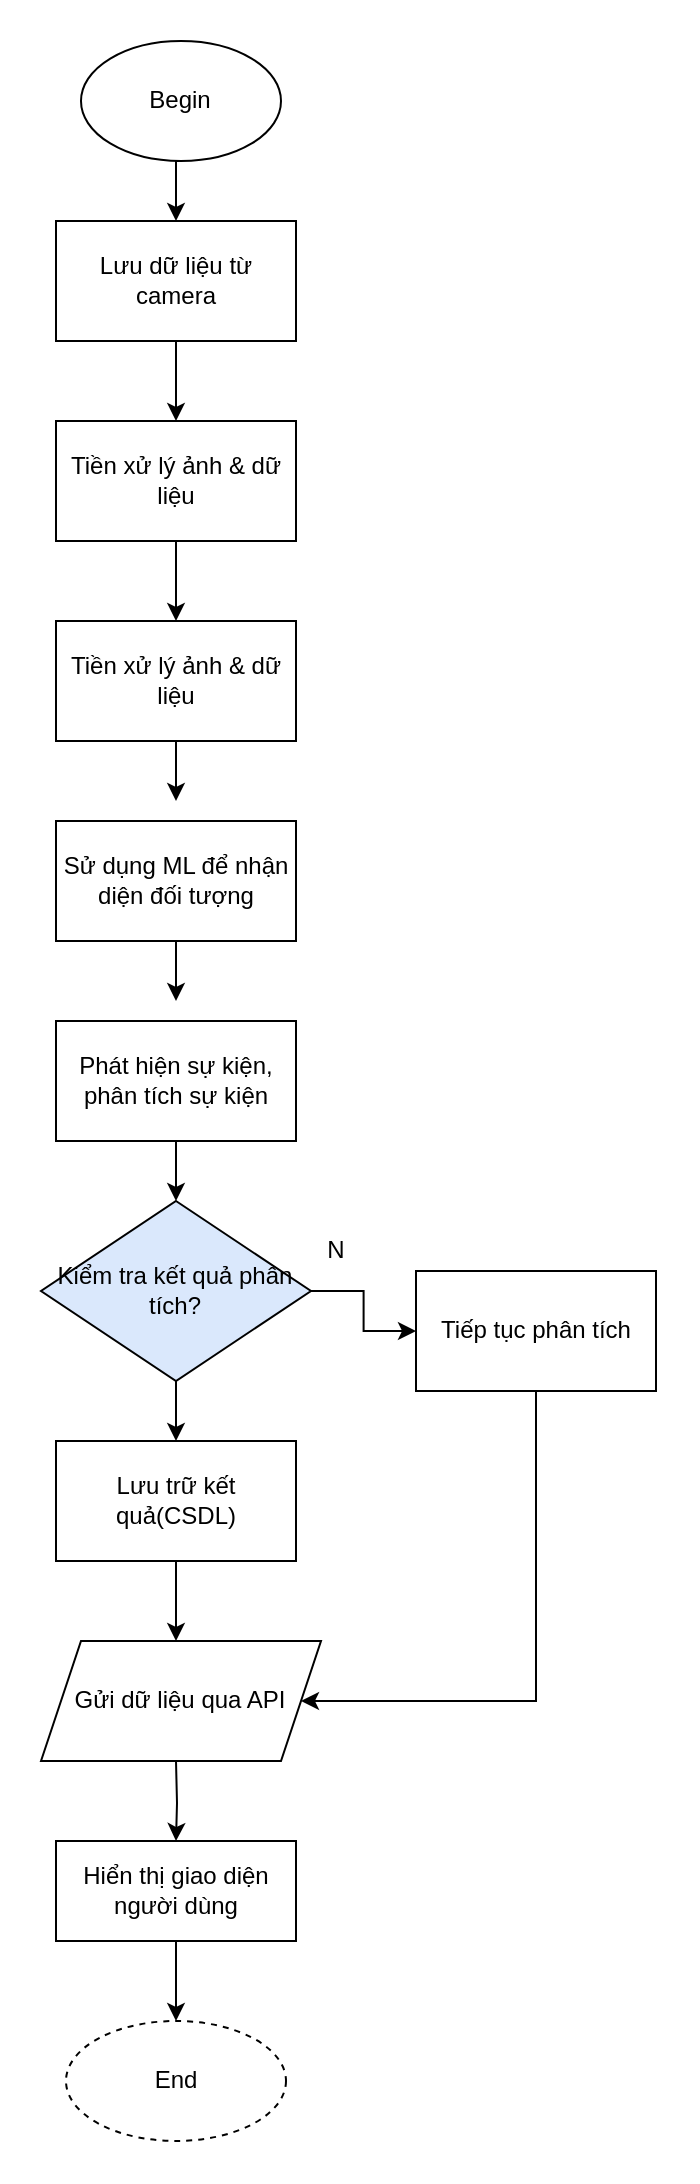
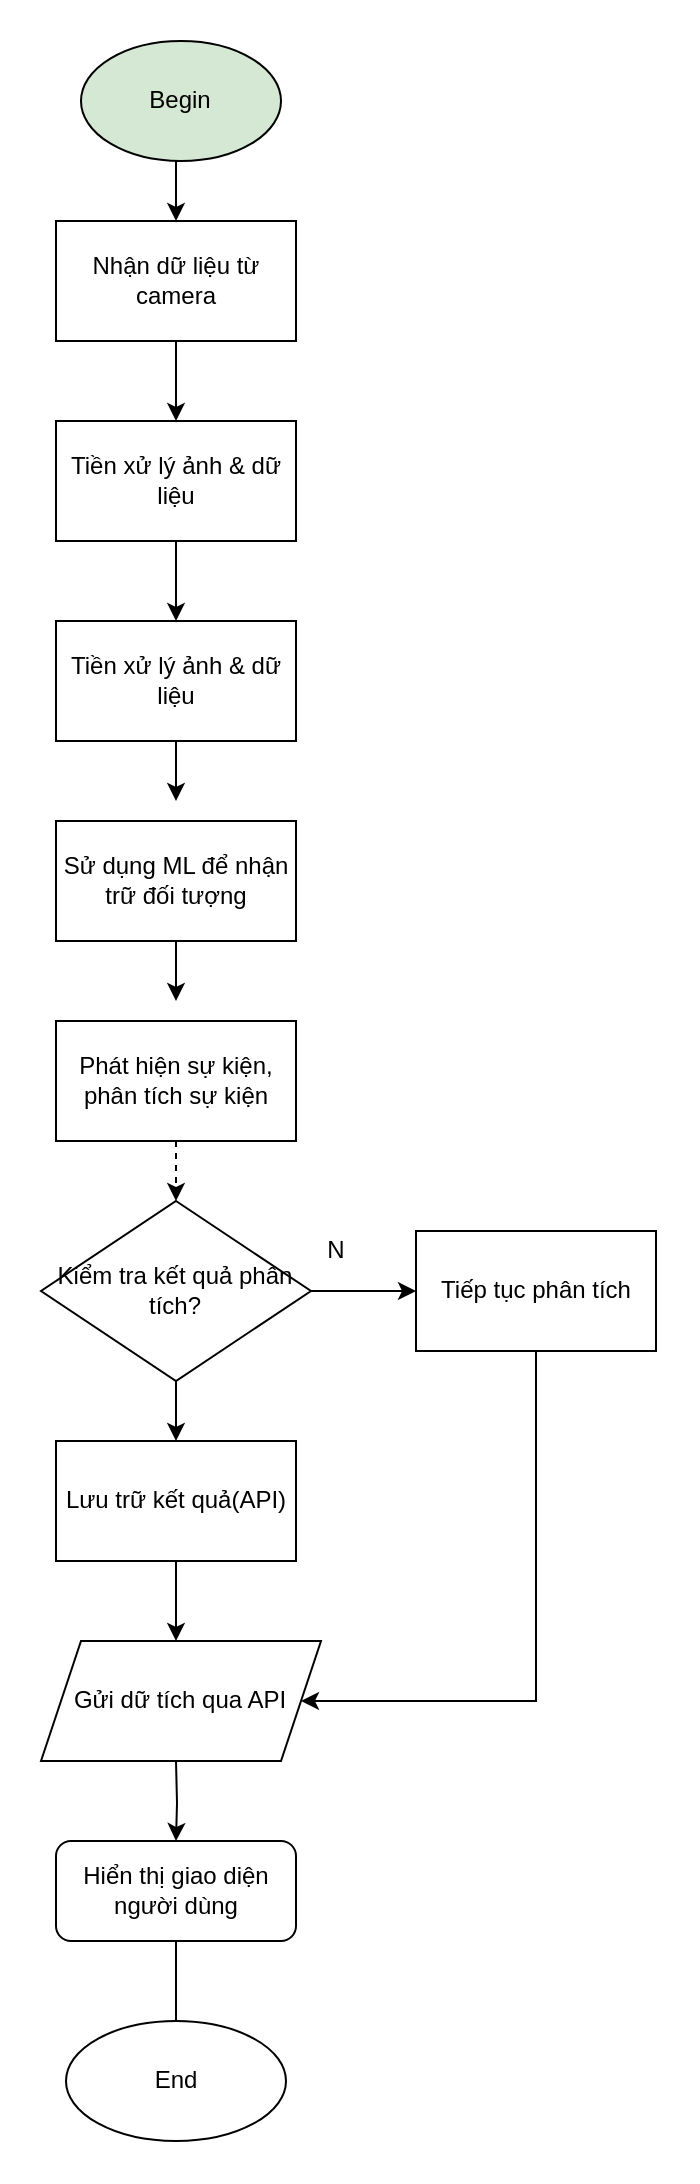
node "Begin": fillcolor #ffffff -> #d5e8d4
node "Lưu dữ liệu từ camera": label "Lưu dữ liệu từ camera" -> "Nhận dữ liệu từ camera"
node "Sử dụng ML để nhận diện đối tượng": label "Sử dụng ML để nhận diện đối tượng" -> "Sử dụng ML để nhận trữ đối tượng"
edge "Phát hiện sự kiện, phân tích sự kiện" -> "Kiểm tra kết quả phân tích?": style solid -> dashed
node "Kiểm tra kết quả phân tích?": fillcolor #dae8fc -> #ffffff
node "Tiếp tục phân tích": moved (536, 1331) -> (536, 1291)
node "Lưu trữ kết quả(CSDL)": label "Lưu trữ kết quả(CSDL)" -> "Lưu trữ kết quả(API)"
node "Gửi dữ liệu qua API": label "Gửi dữ liệu qua API" -> "Gửi dữ tích qua API"
node "Hiển thị giao diện người dùng": shape rectangle -> rounded rectangle
edge "Hiển thị giao diện người dùng" -> "End": arrowhead classic -> none
node "End": style dashed -> solid
